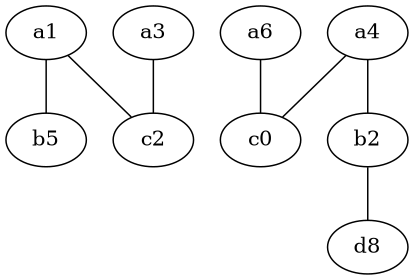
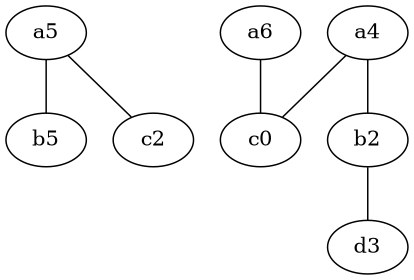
node "a1": label "a1" -> "a5"
node "a3": removed
node "d8": label "d8" -> "d3"
